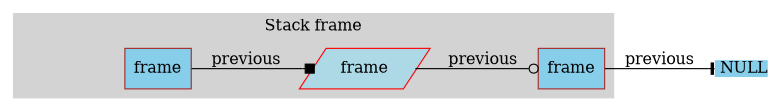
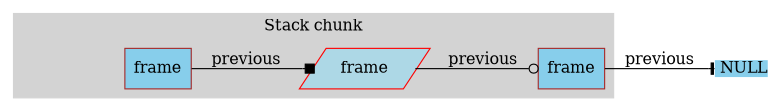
cluster "Stack frame": label "Stack frame" -> "Stack chunk"
